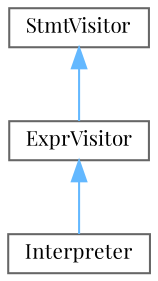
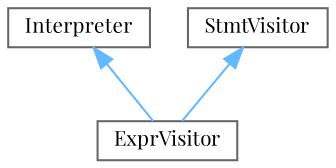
edge "Interpreter" -> "ExprVisitor": reversed
